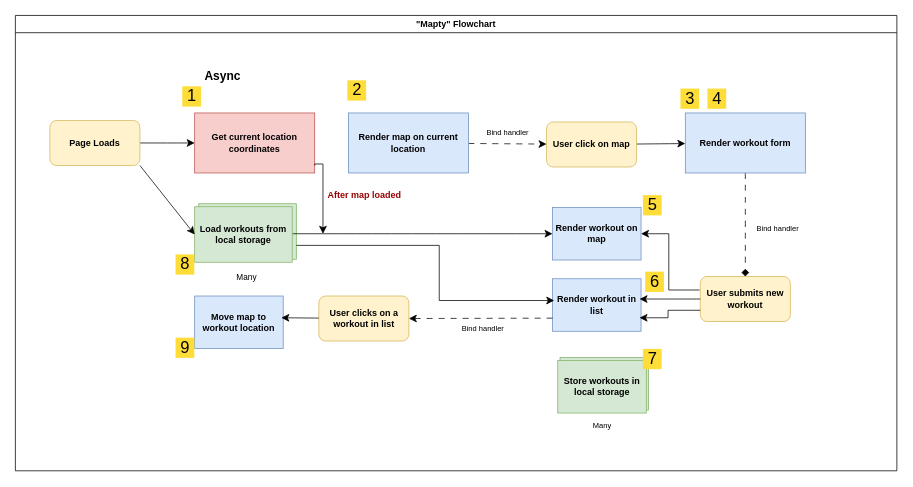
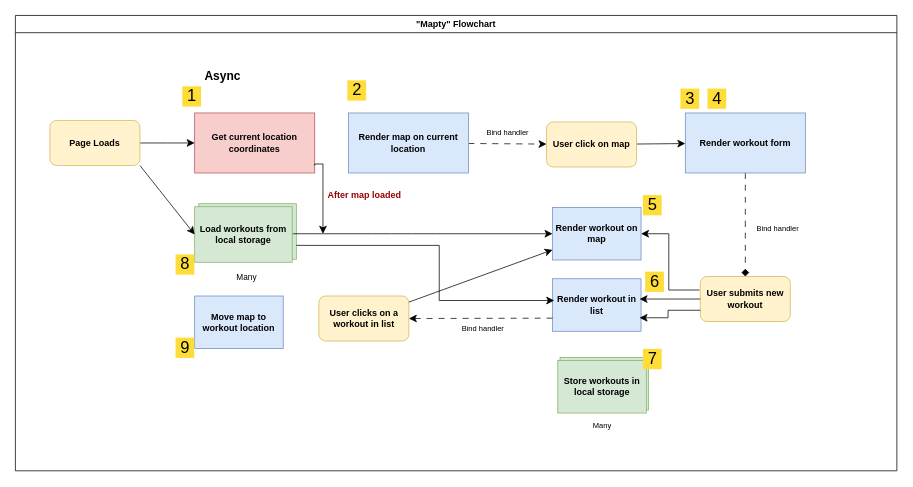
edge "User clicks on a workout in list" -> "Move map to workout location": now "User clicks on a workout in list" -> "Render workout on map"
